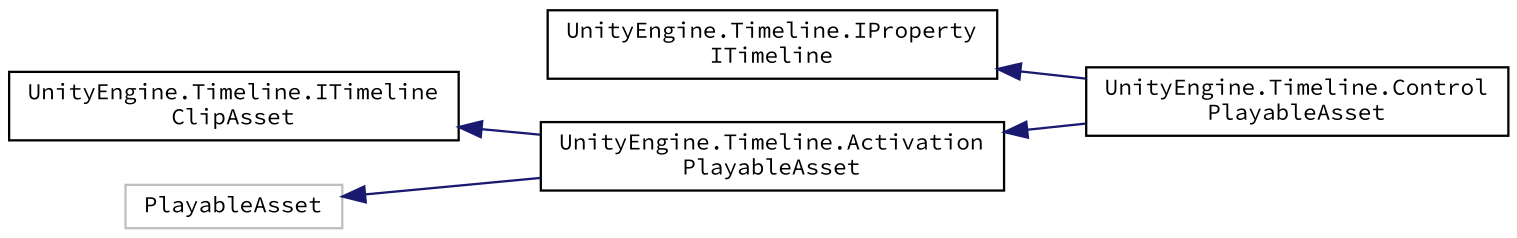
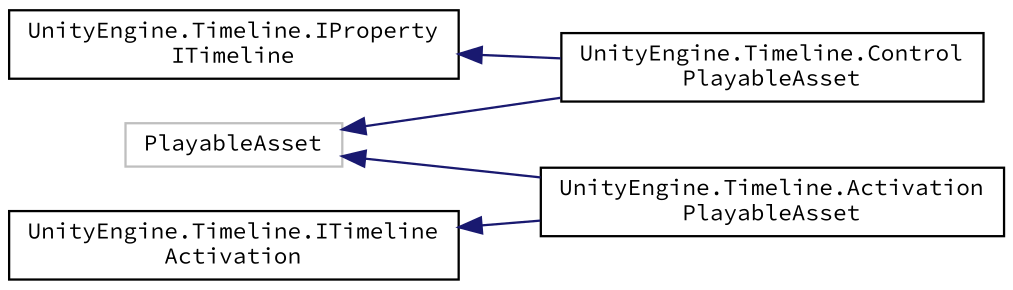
node "UnityEngine.Timeline.ITimeline ClipAsset": label "UnityEngine.Timeline.ITimeline ClipAsset" -> "UnityEngine.Timeline.ITimeline Activation"
edge "UnityEngine.Timeline.Control PlayableAsset" -> "UnityEngine.Timeline.Activation PlayableAsset": now "UnityEngine.Timeline.Control PlayableAsset" -> "PlayableAsset"
